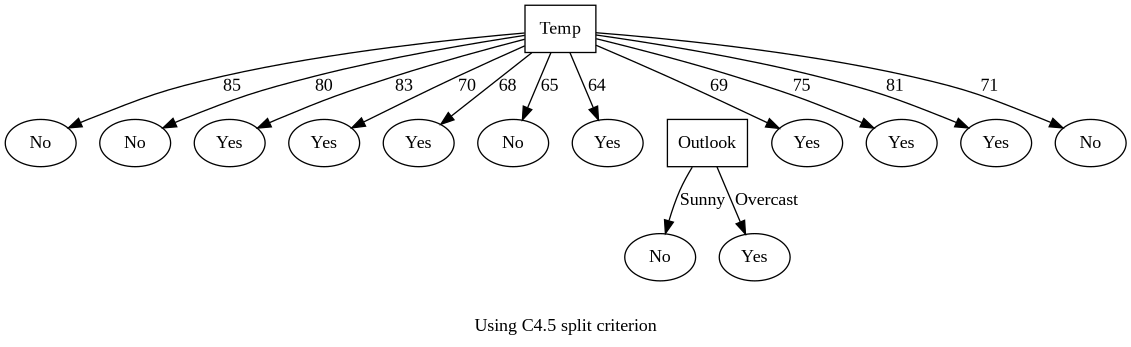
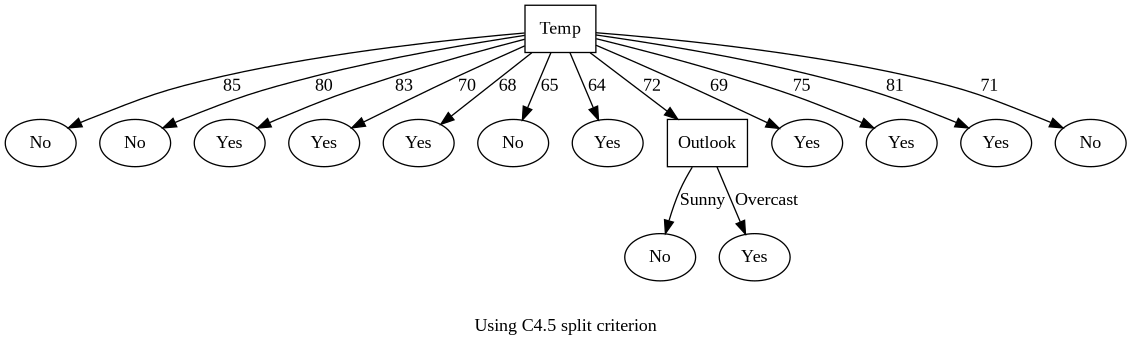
edge "Temp" -> "Outlook": added, label "72"
